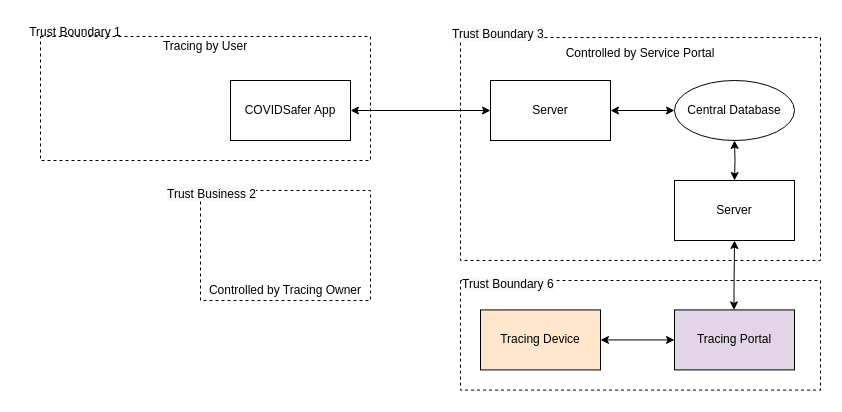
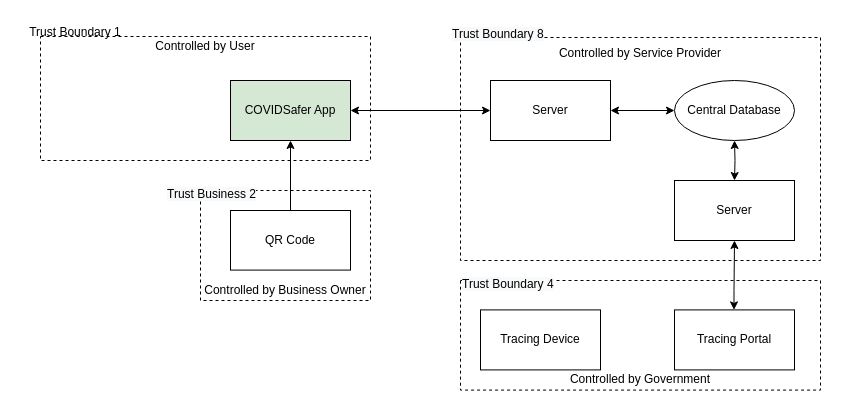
node "Trust Boundary 3": label "Trust Boundary 3" -> "Trust Boundary 8"
node "Tracing by User": label "Tracing by User" -> "Controlled by User"
node "Controlled by Service Portal": label "Controlled by Service Portal" -> "Controlled by Service Provider"
node "COVIDSafer App": fillcolor #ffffff -> #d5e8d4
edge "QR Code" -> "COVIDSafer App": added
node "QR Code": added
node "Trust Boundary 6": label "Trust Boundary 6" -> "Trust Boundary 4"
node "Controlled by Tracing Owner": label "Controlled by Tracing Owner" -> "Controlled by Business Owner"
node "Tracing Device": fillcolor #ffe6cc -> #ffffff
edge "Tracing Device" -- "Tracing Portal": removed
node "Tracing Portal": fillcolor #e1d5e7 -> #ffffff
node "Controlled by Government": added
